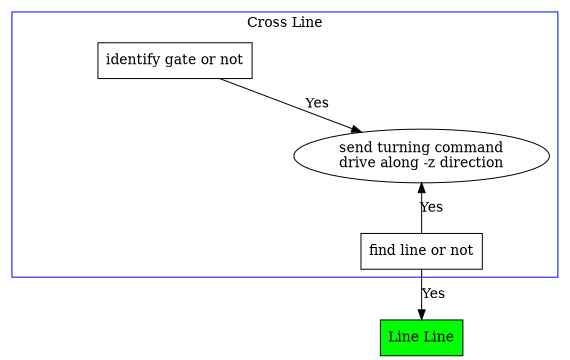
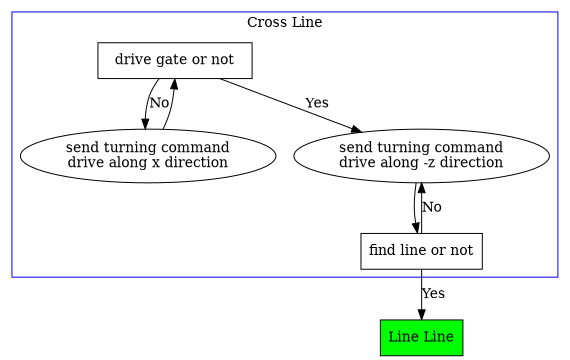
node "identify gate or not": label "identify gate or not" -> "drive gate or not"
node "send turning command drive along x direction": added
edge "send turning command drive along -z direction" -> "find line or not": added
edge "find line or not" -> "send turning command drive along -z direction": label "Yes" -> "No"
